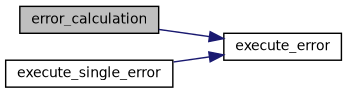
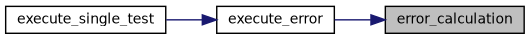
edge "error_calculation" -> "execute_error": reversed
node "execute_single_error": label "execute_single_error" -> "execute_single_test"
